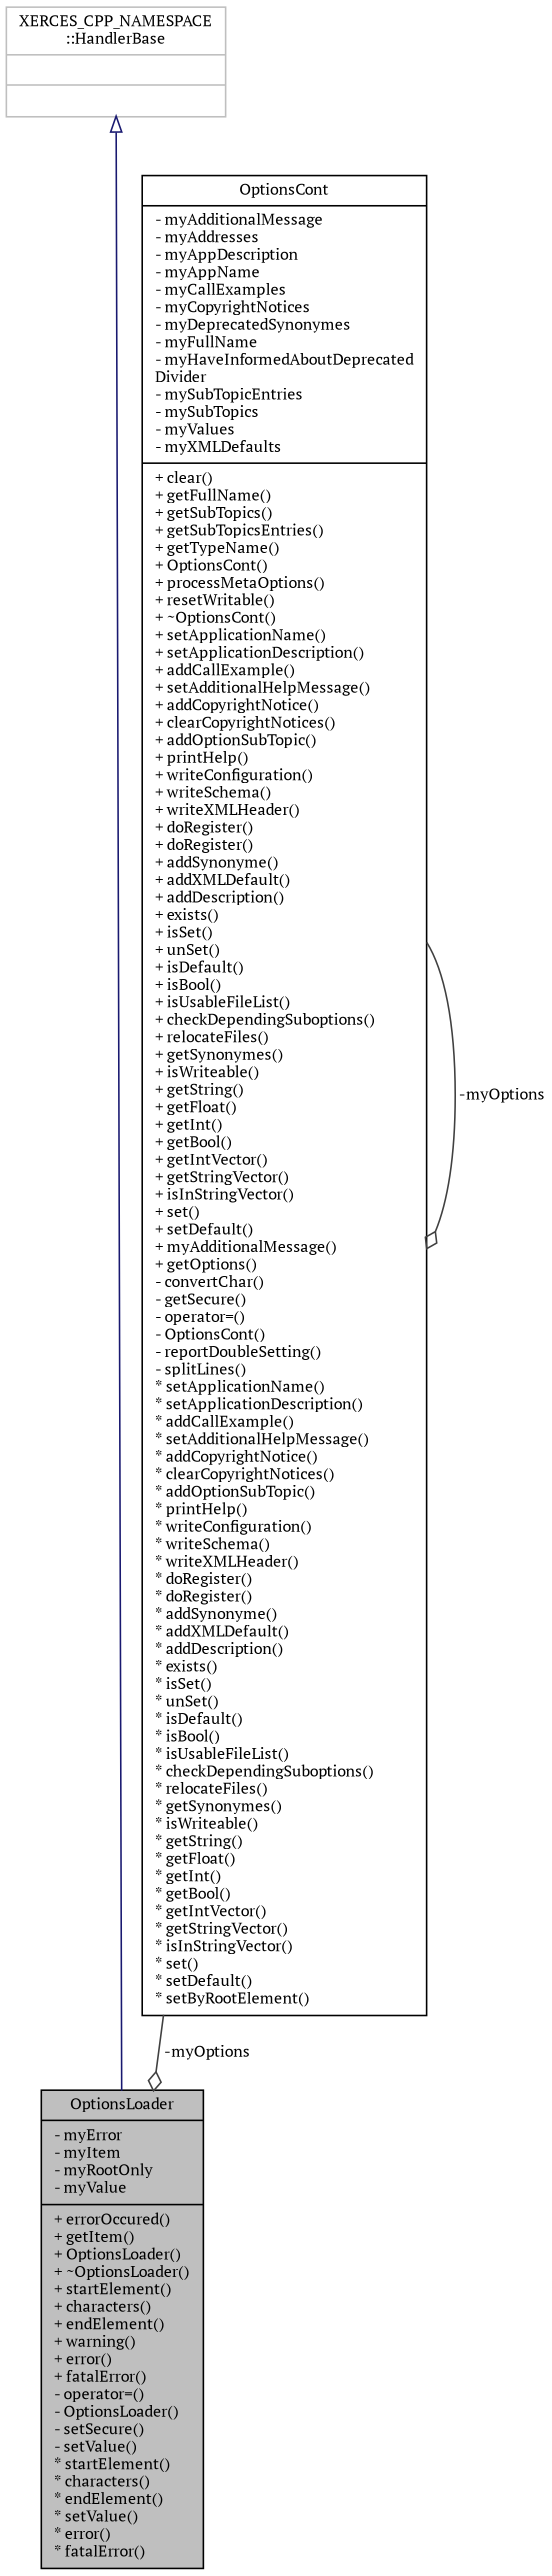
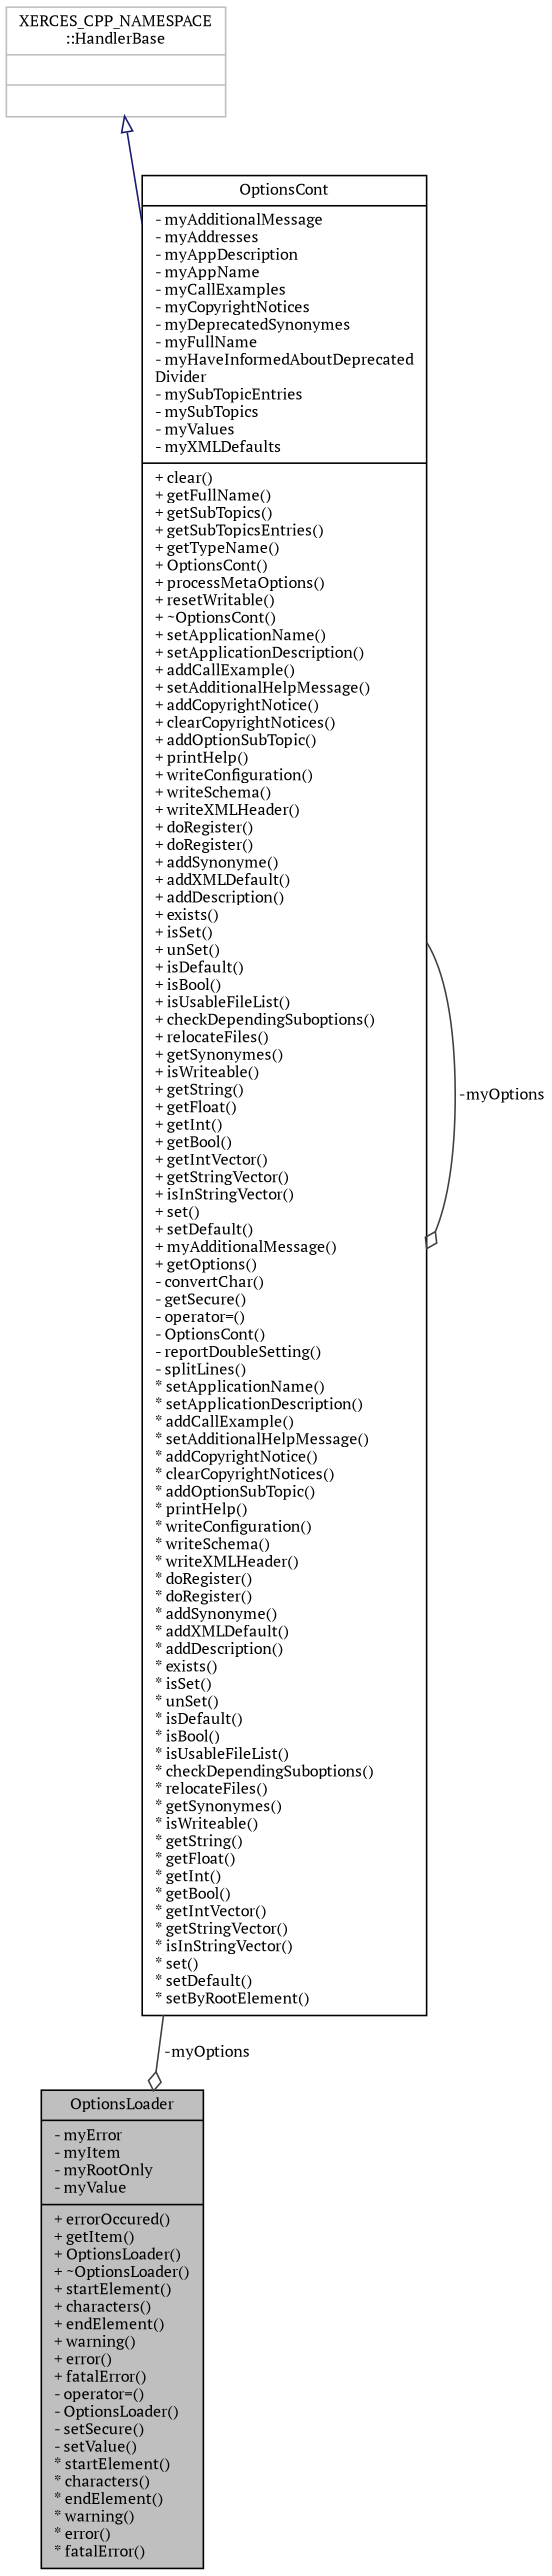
edge "OptionsLoader" -> "XERCES_CPP_NAMESPACE": now "OptionsCont" -> "XERCES_CPP_NAMESPACE"
node "OptionsLoader": text "* setValue()" -> "* warning()"
